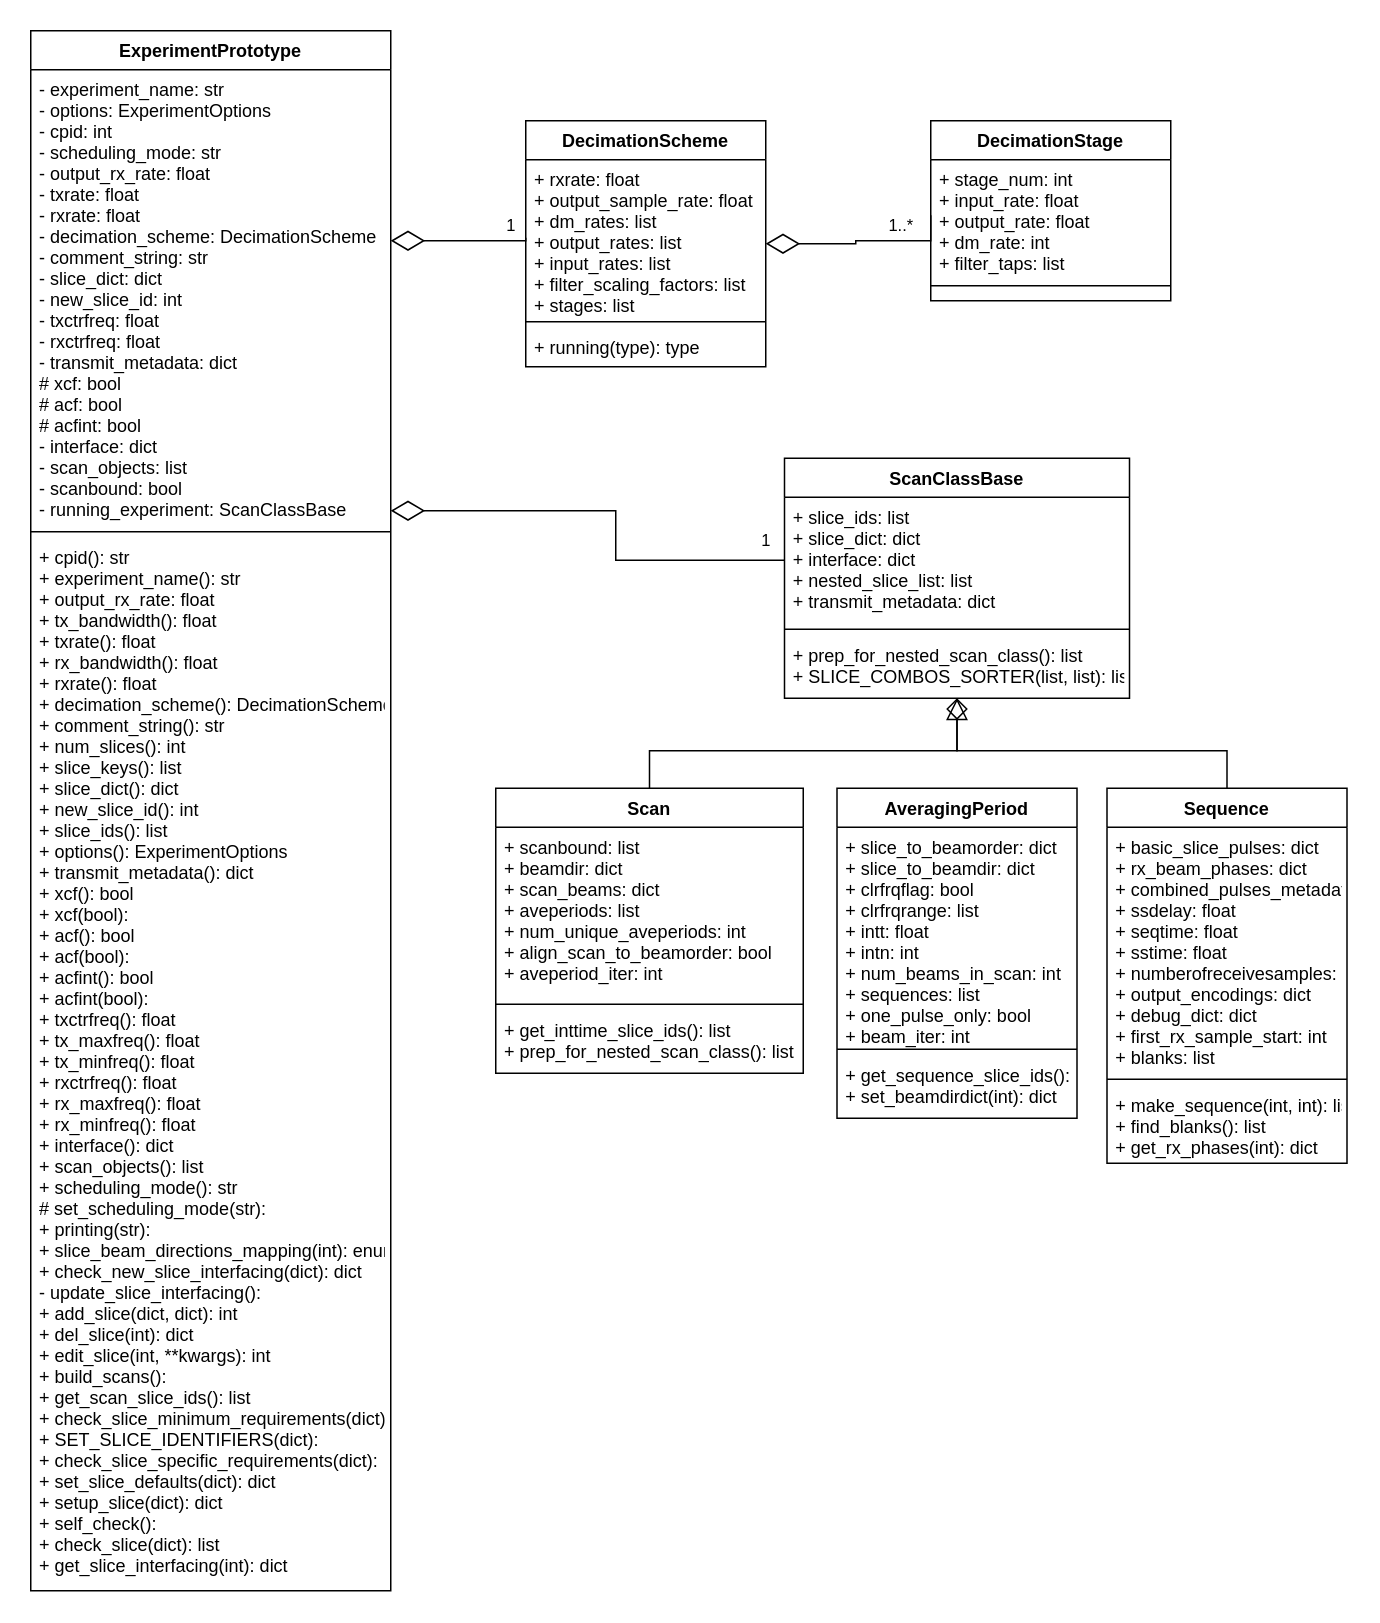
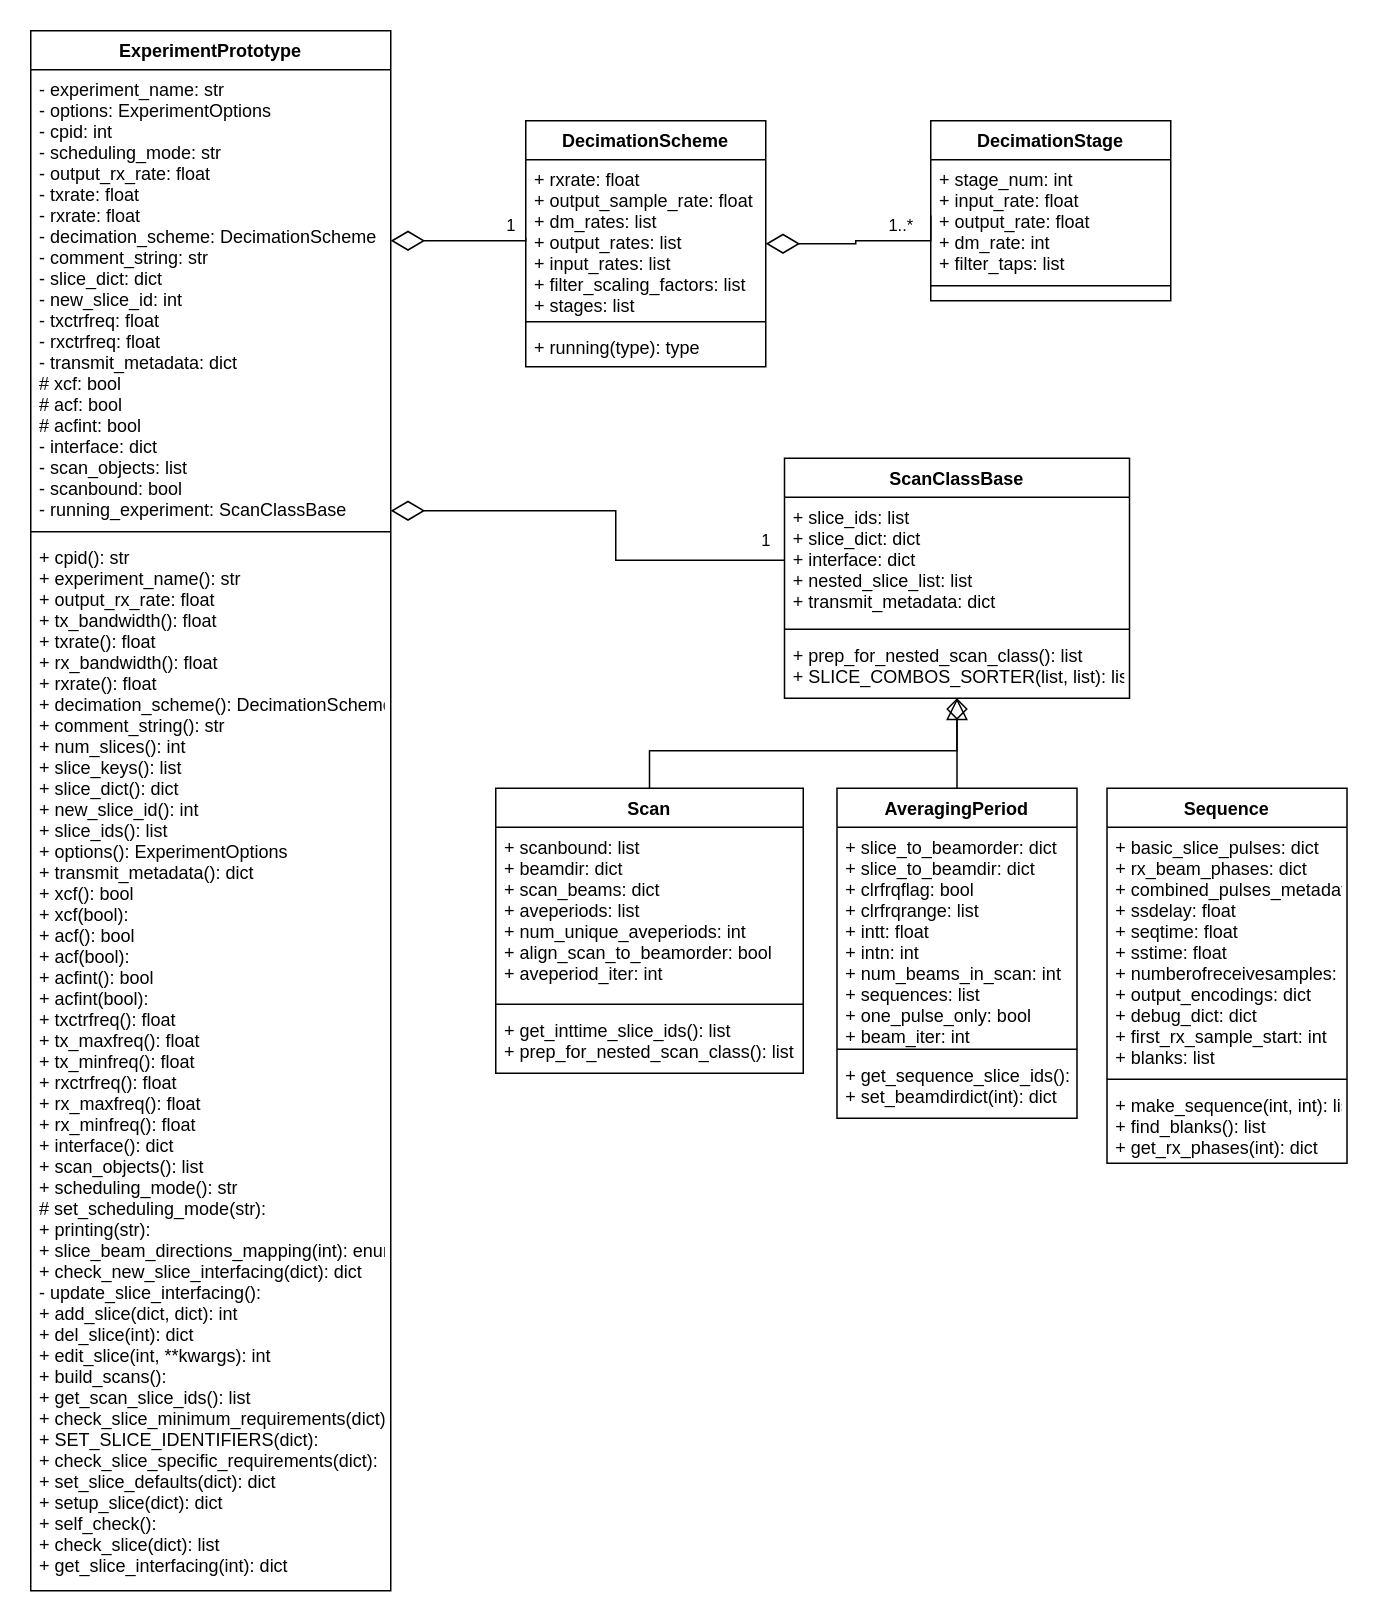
edge "Sequence" -> "ScanClassBase": removed
edge "AveragingPeriod" -> "ScanClassBase": added
